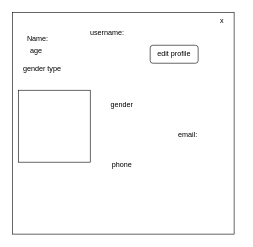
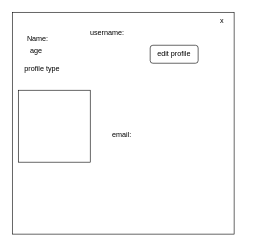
node "gender type": label "gender type" -> "profile type"
node "gender": removed
node "email:": moved (188, 135) -> (122, 135)
node "phone": removed
